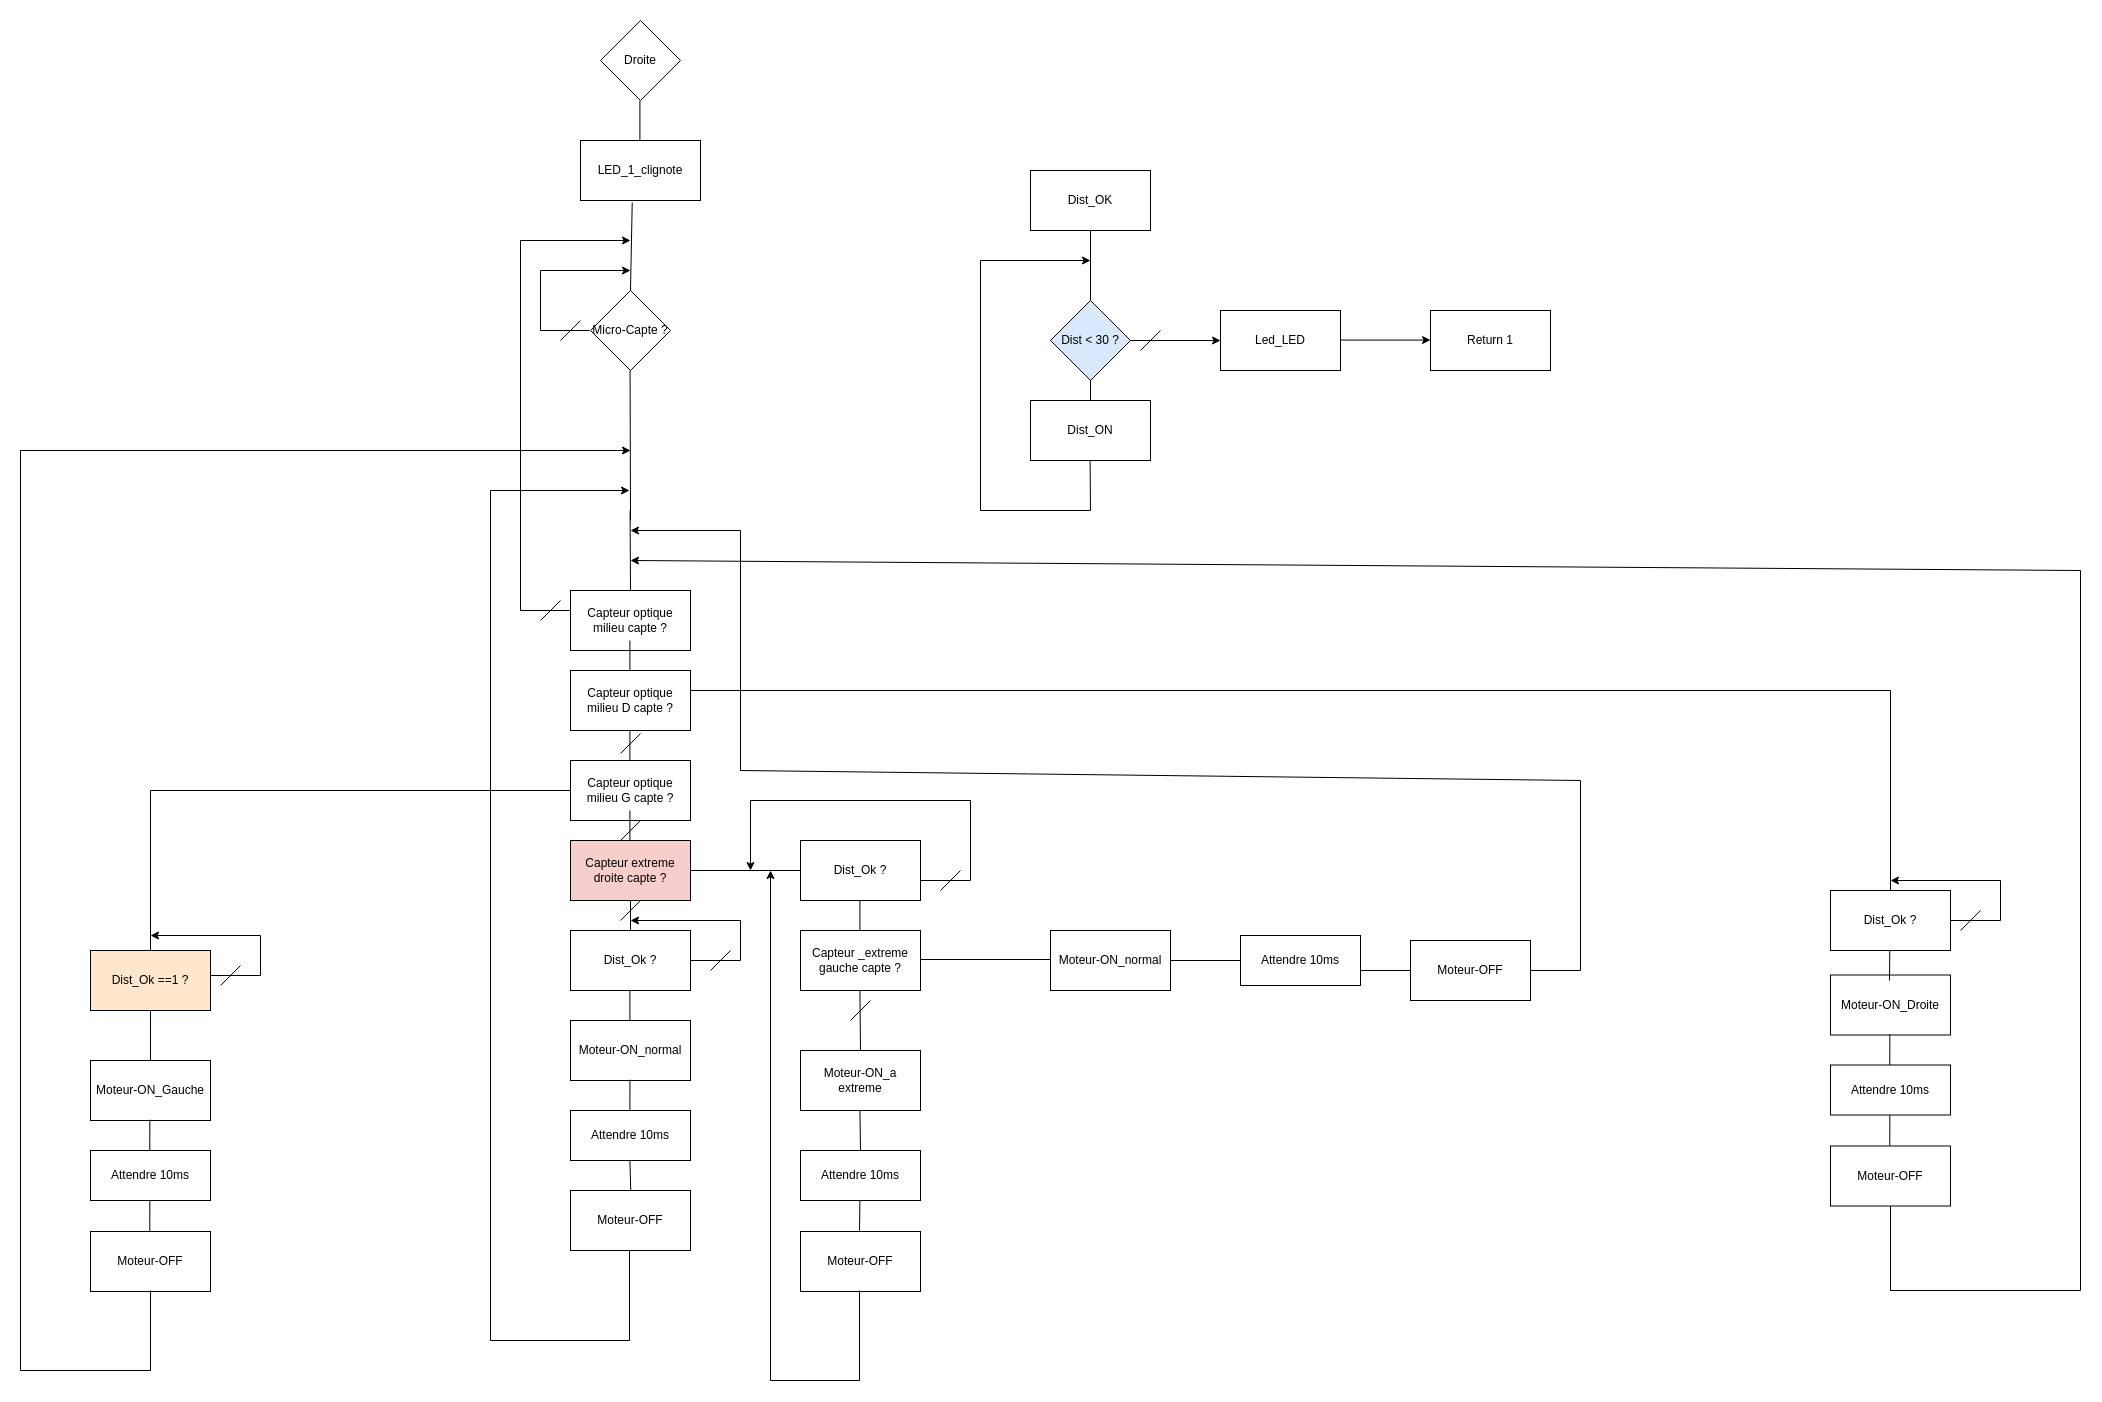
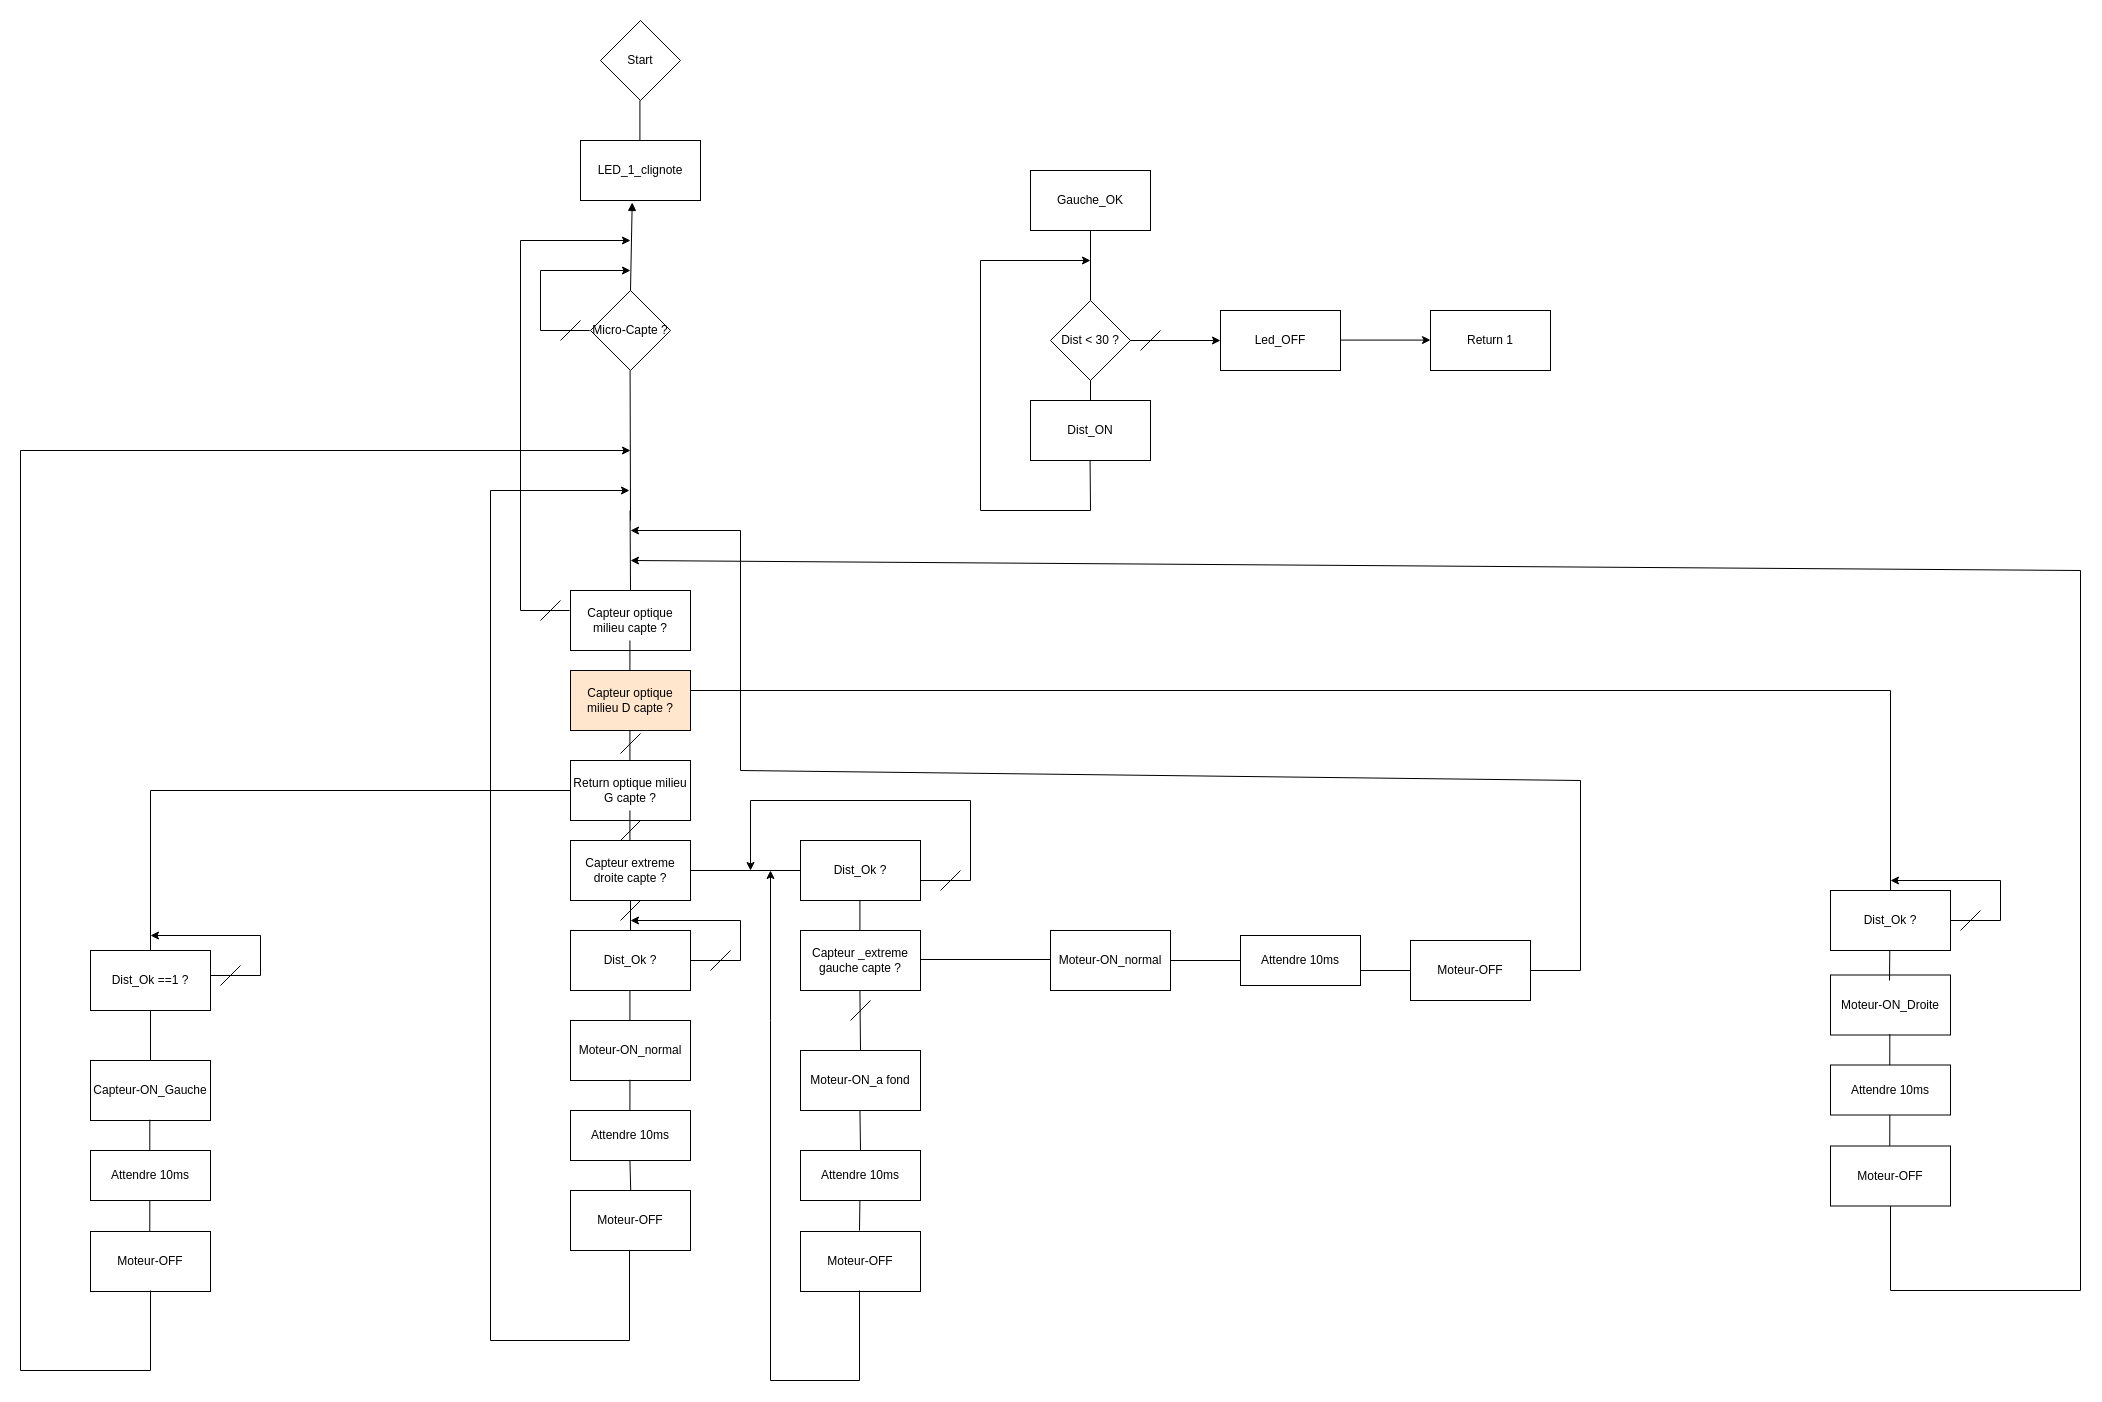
node "Droite": label "Droite" -> "Start"
node "Dist_OK": label "Dist_OK" -> "Gauche_OK"
edge "LED_1_clignote" -- "Micro-Capte ?": arrowhead none -> block
node "Dist < 30 ?": fillcolor #dae8fc -> #ffffff
node "Led_LED": label "Led_LED" -> "Led_OFF"
node "Capteur optique milieu D capte ?": fillcolor #ffffff -> #ffe6cc
node "Capteur optique milieu G capte ?": label "Capteur optique milieu G capte ?" -> "Return optique milieu G capte ?"
node "Capteur extreme droite capte ?": fillcolor #f8cecc -> #ffffff
node "Dist_Ok ==1 ?": fillcolor #ffe6cc -> #ffffff
node "Moteur-ON_a extreme": label "Moteur-ON_a extreme" -> "Moteur-ON_a fond"
node "Moteur-ON_Gauche": label "Moteur-ON_Gauche" -> "Capteur-ON_Gauche"
